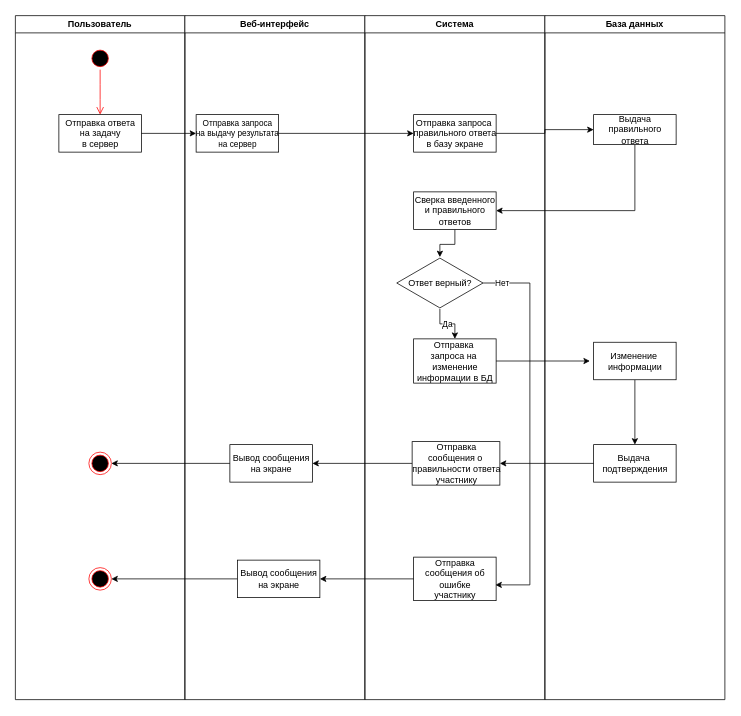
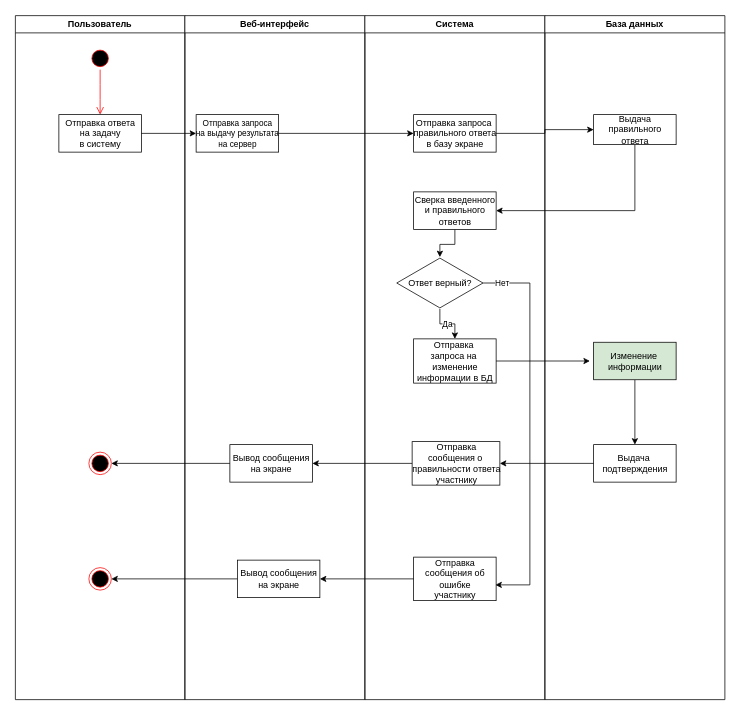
node "Отправка ответа на задачу в сервер": label "Отправка ответа на задачу в сервер" -> "Отправка ответа на задачу в систему"
node "Изменение информации": fillcolor #ffffff -> #d5e8d4
